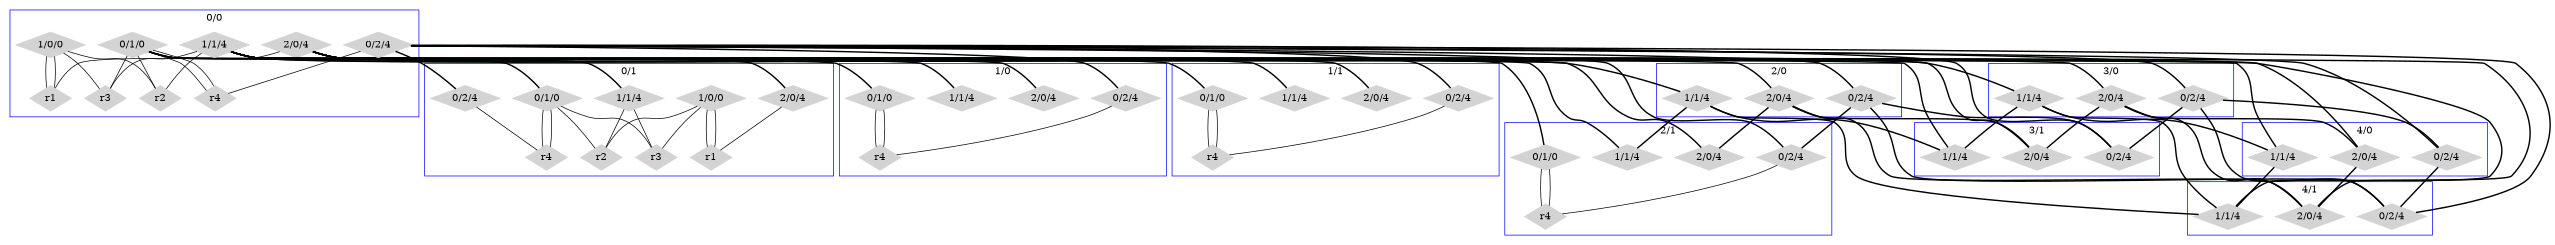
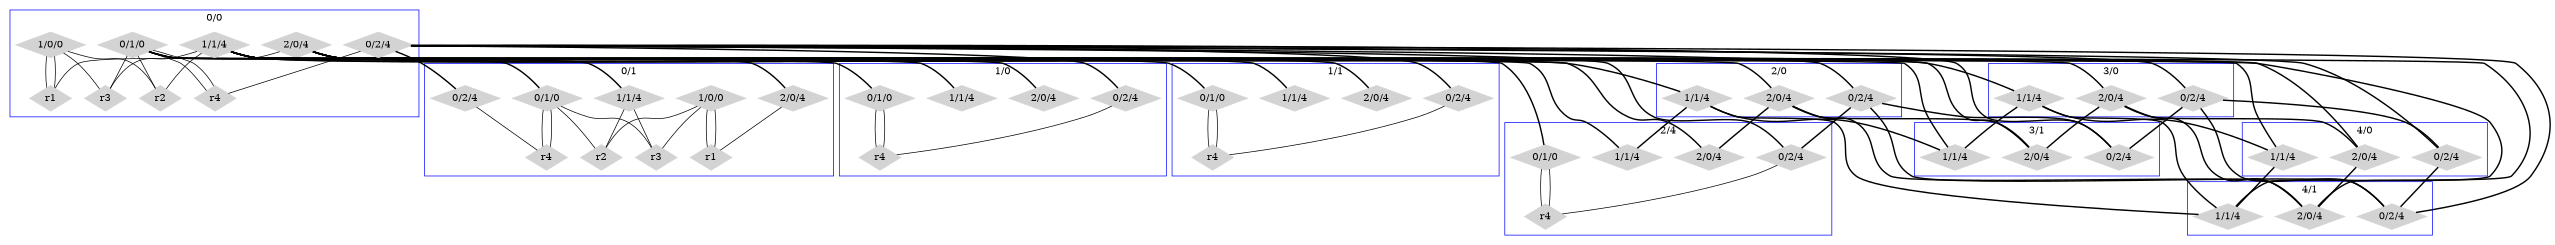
cluster "2/1": label "2/1" -> "2/4"
